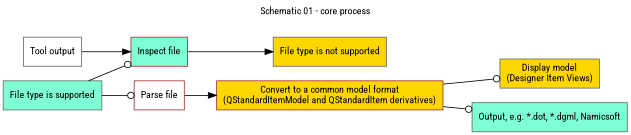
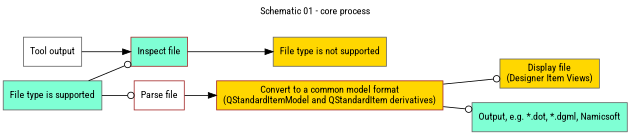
node "Display model (Designer Item Views)": label "Display model (Designer Item Views)" -> "Display file (Designer Item Views)"
